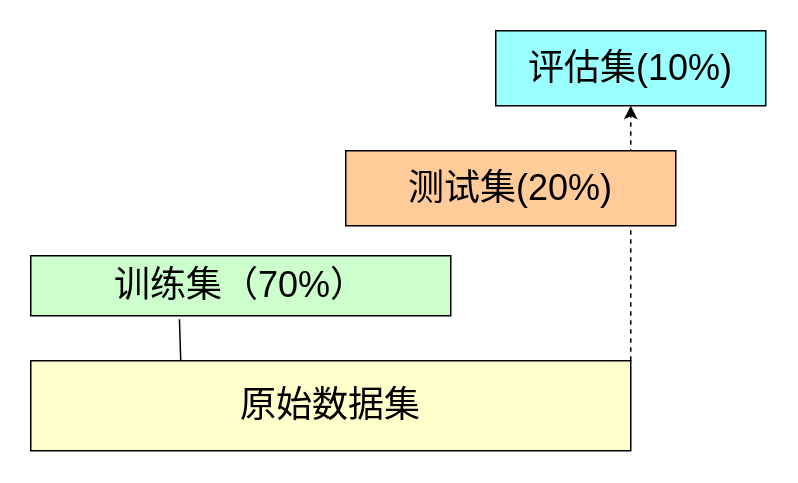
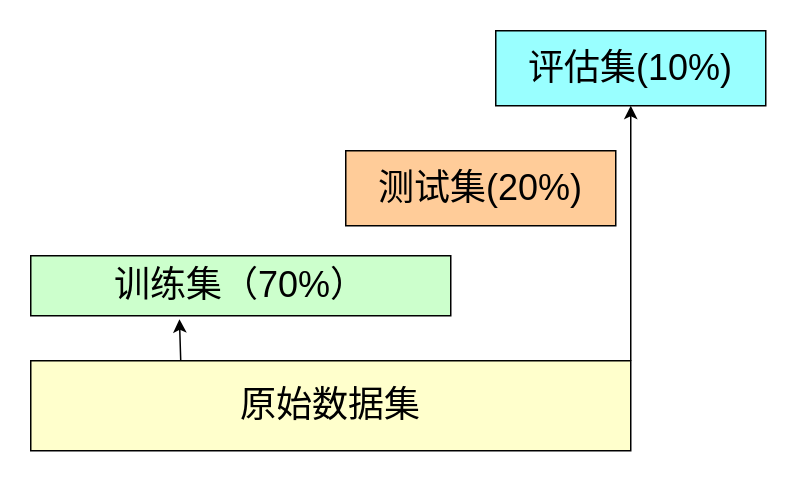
node "测试集(20%)": size 330x75 -> 270x75
edge "原始数据集" -> "评估集(10%)": style dashed -> solid
edge "训练集（70%）" -- "原始数据集": arrowhead none -> classic
